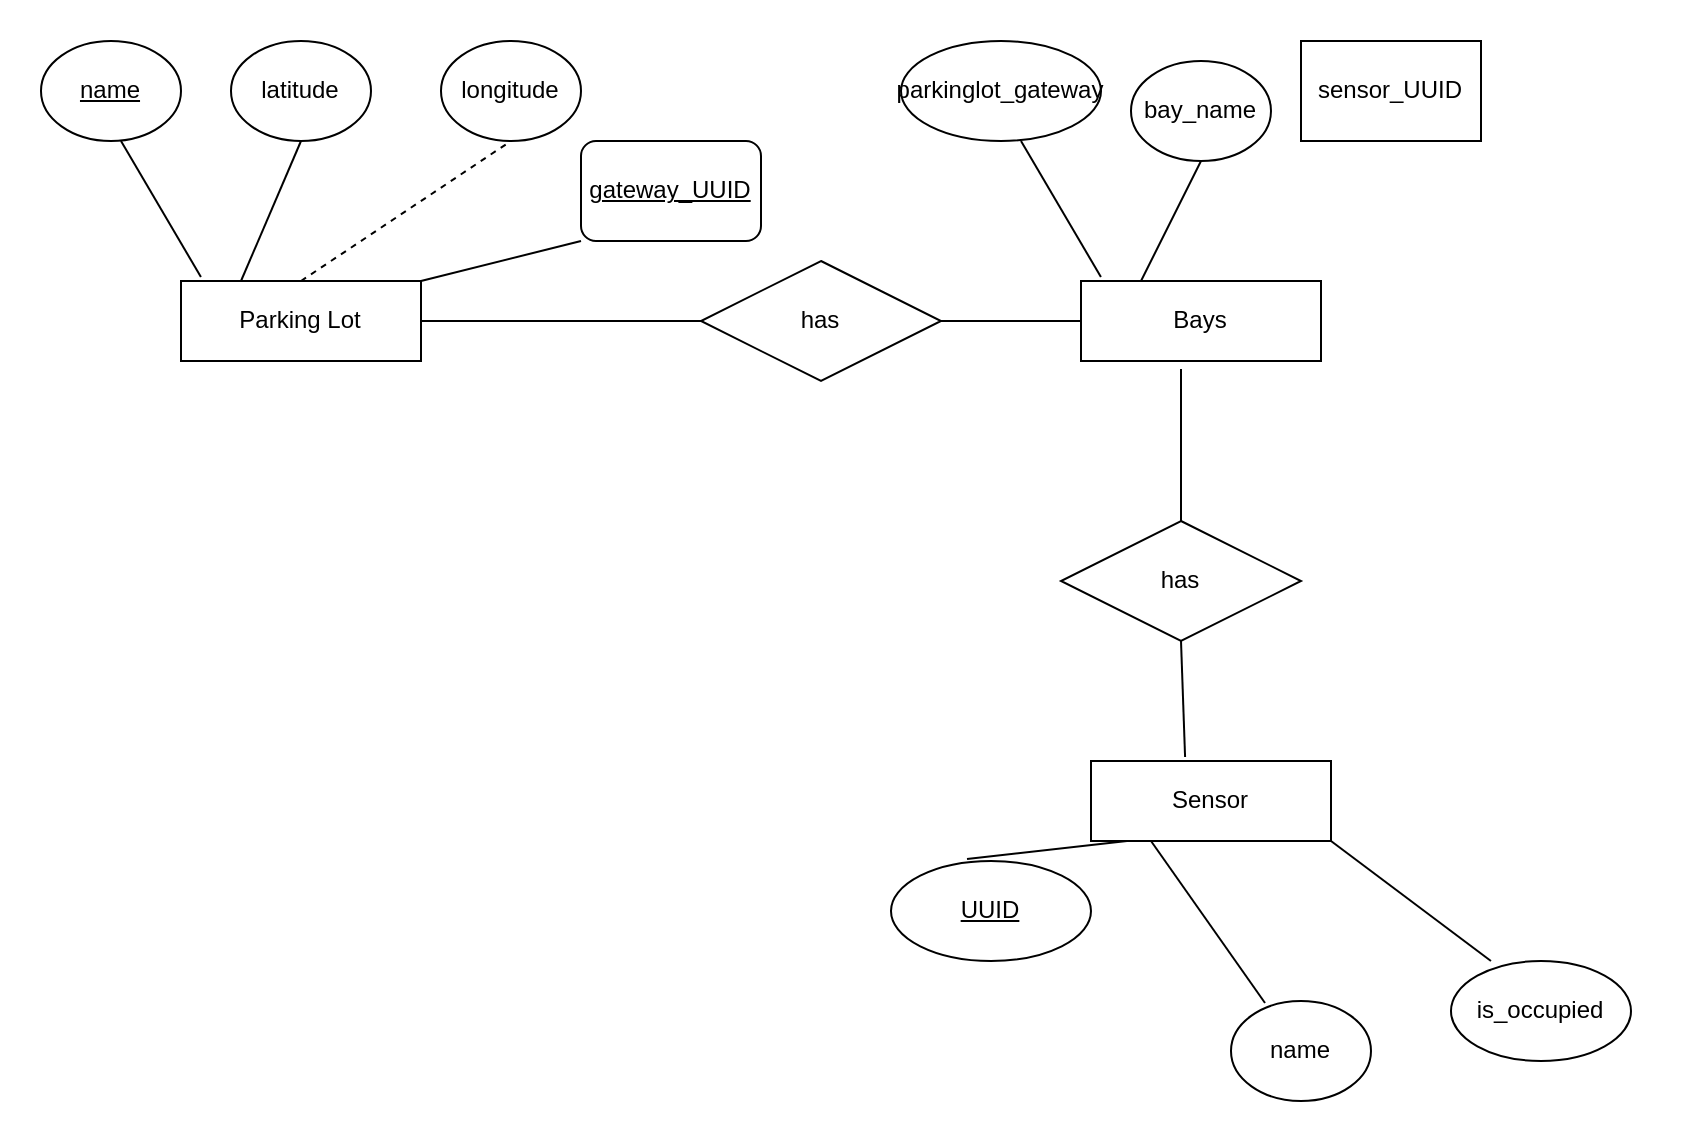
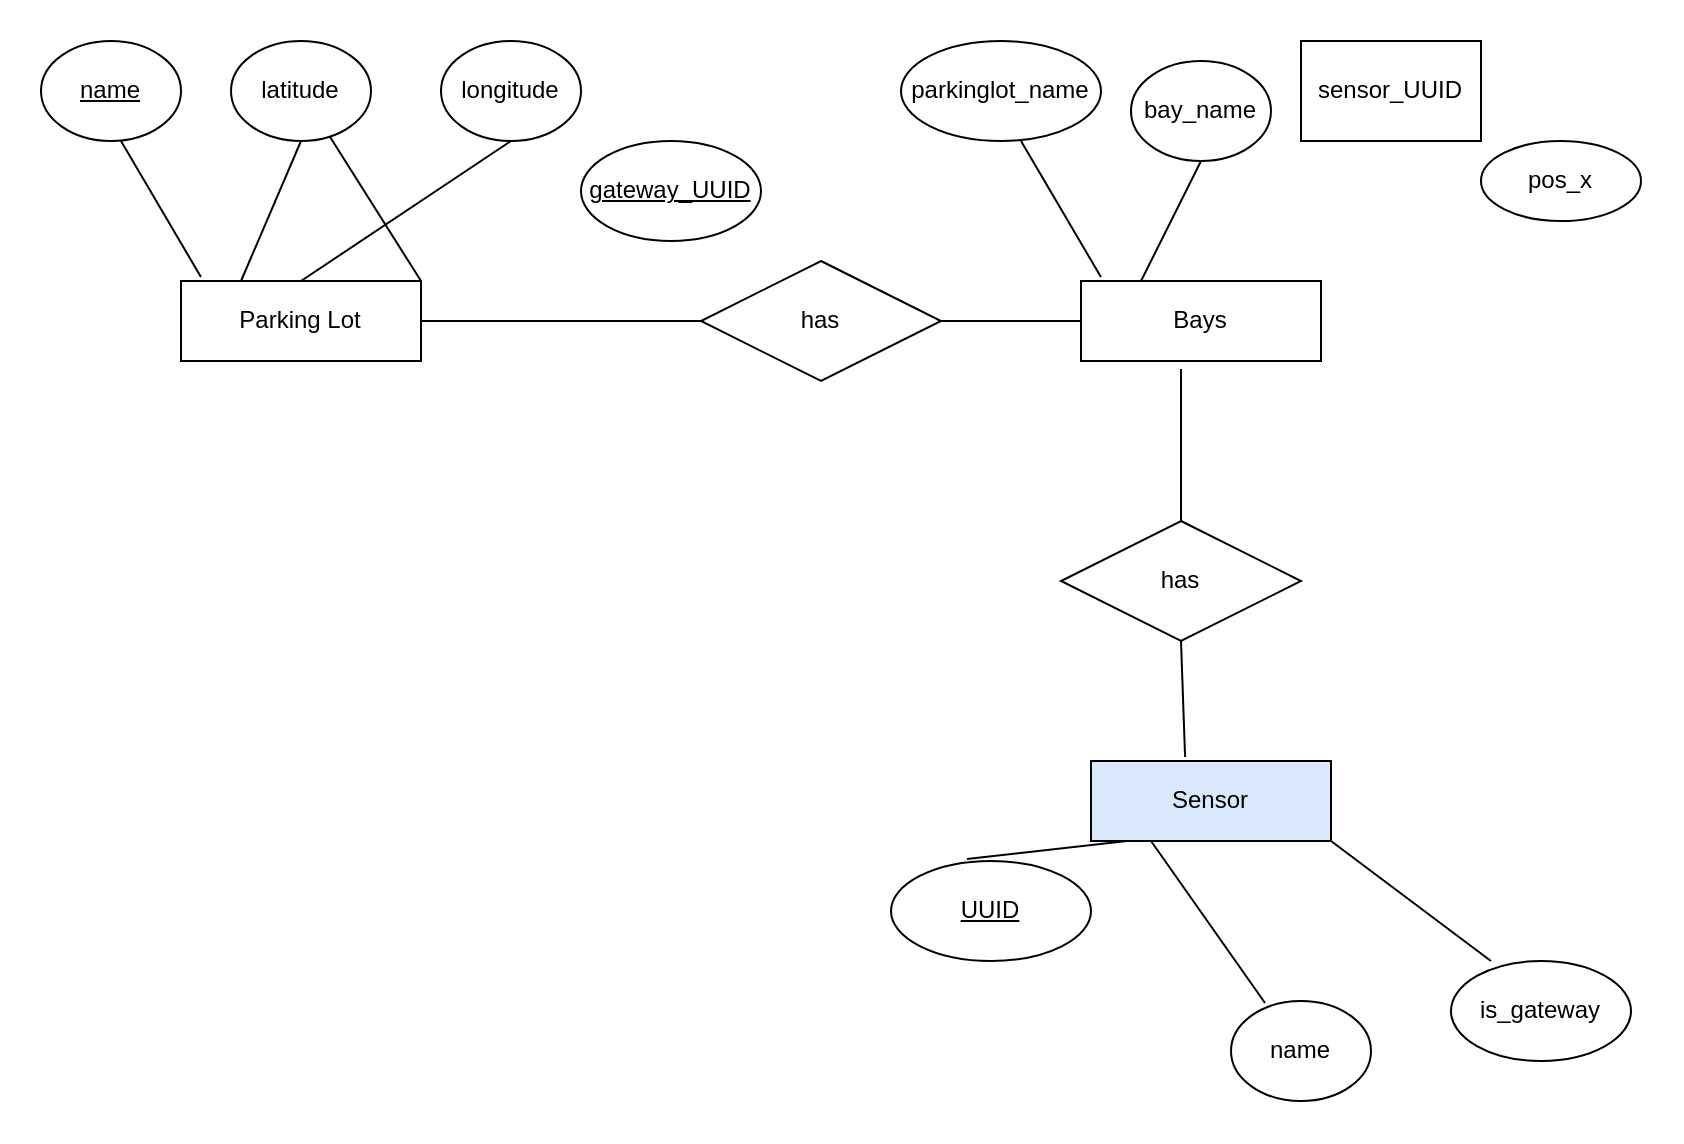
node "parkinglot_gateway": label "parkinglot_gateway" -> "parkinglot_name"
node "pos_x": added
node "gateway_UUID": shape rounded rectangle -> ellipse
edge "longitude" -- "Parking Lot": style dashed -> solid
edge "gateway_UUID" -- "Parking Lot": now "latitude" -- "Parking Lot"
node "Sensor": fillcolor #ffffff -> #dae8fc
node "is_occupied": label "is_occupied" -> "is_gateway"
